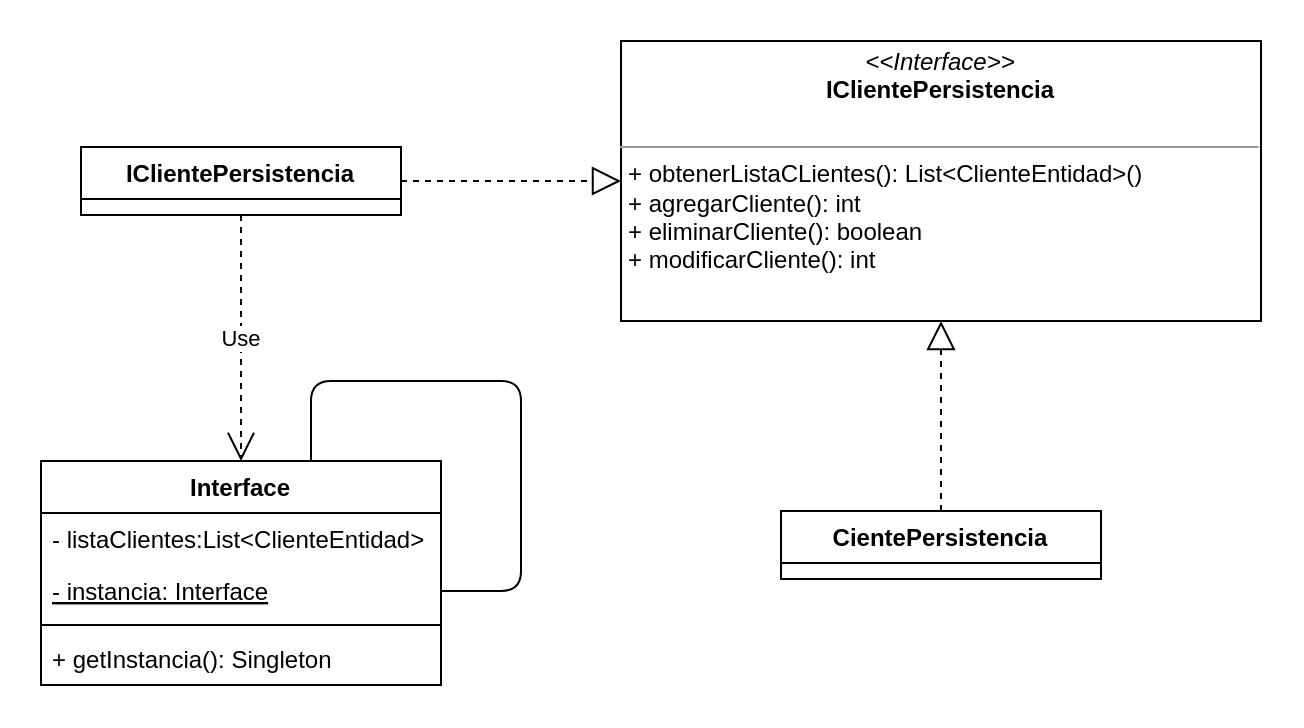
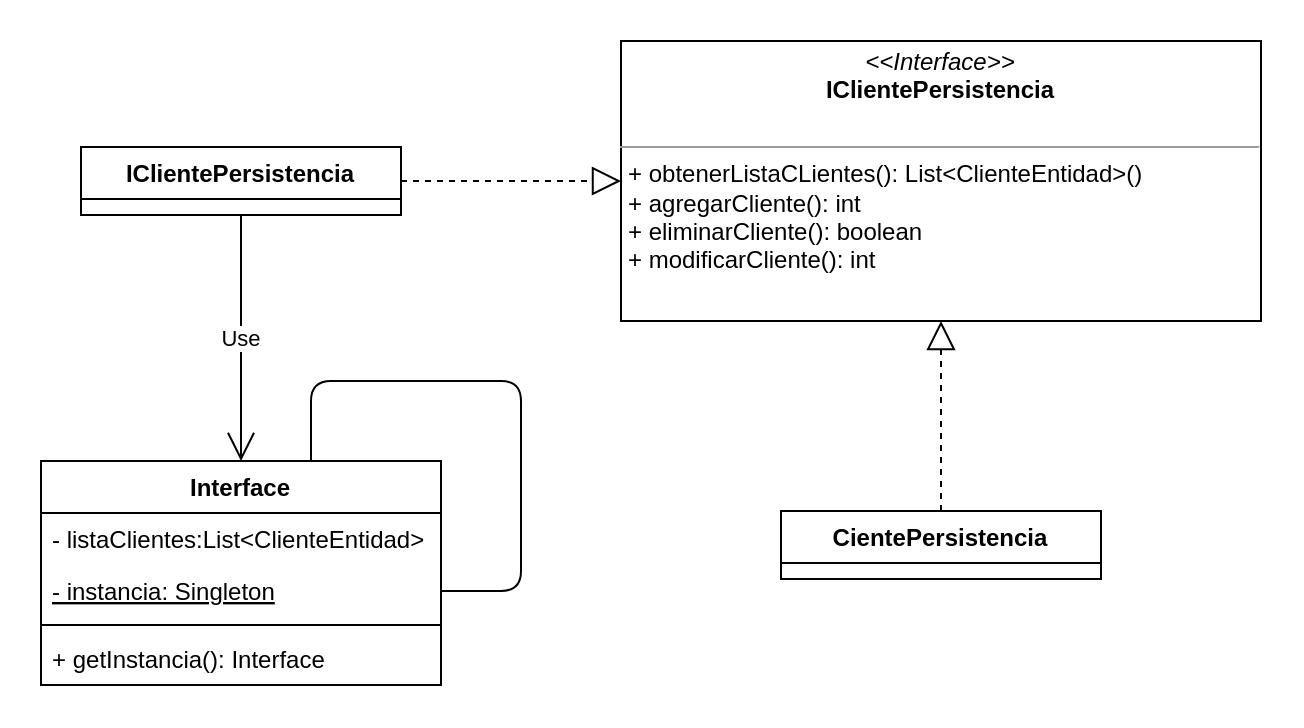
edge "IClientePersistencia" -> "Interface": style dashed -> solid
node "- instancia: Interface": label "- instancia: Interface" -> "- instancia: Singleton"
node "+ getInstancia(): Singleton": label "+ getInstancia(): Singleton" -> "+ getInstancia(): Interface"
